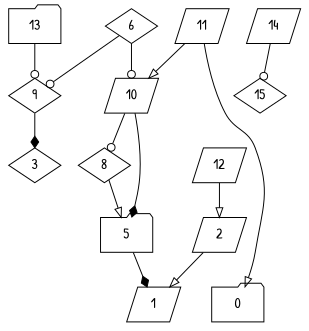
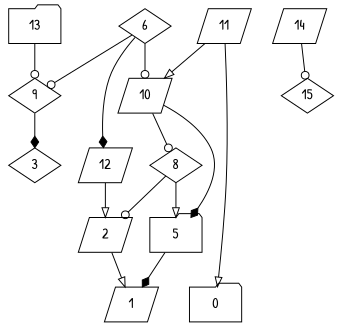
edge "6" -> "12": added
edge "8" -> "2": added
